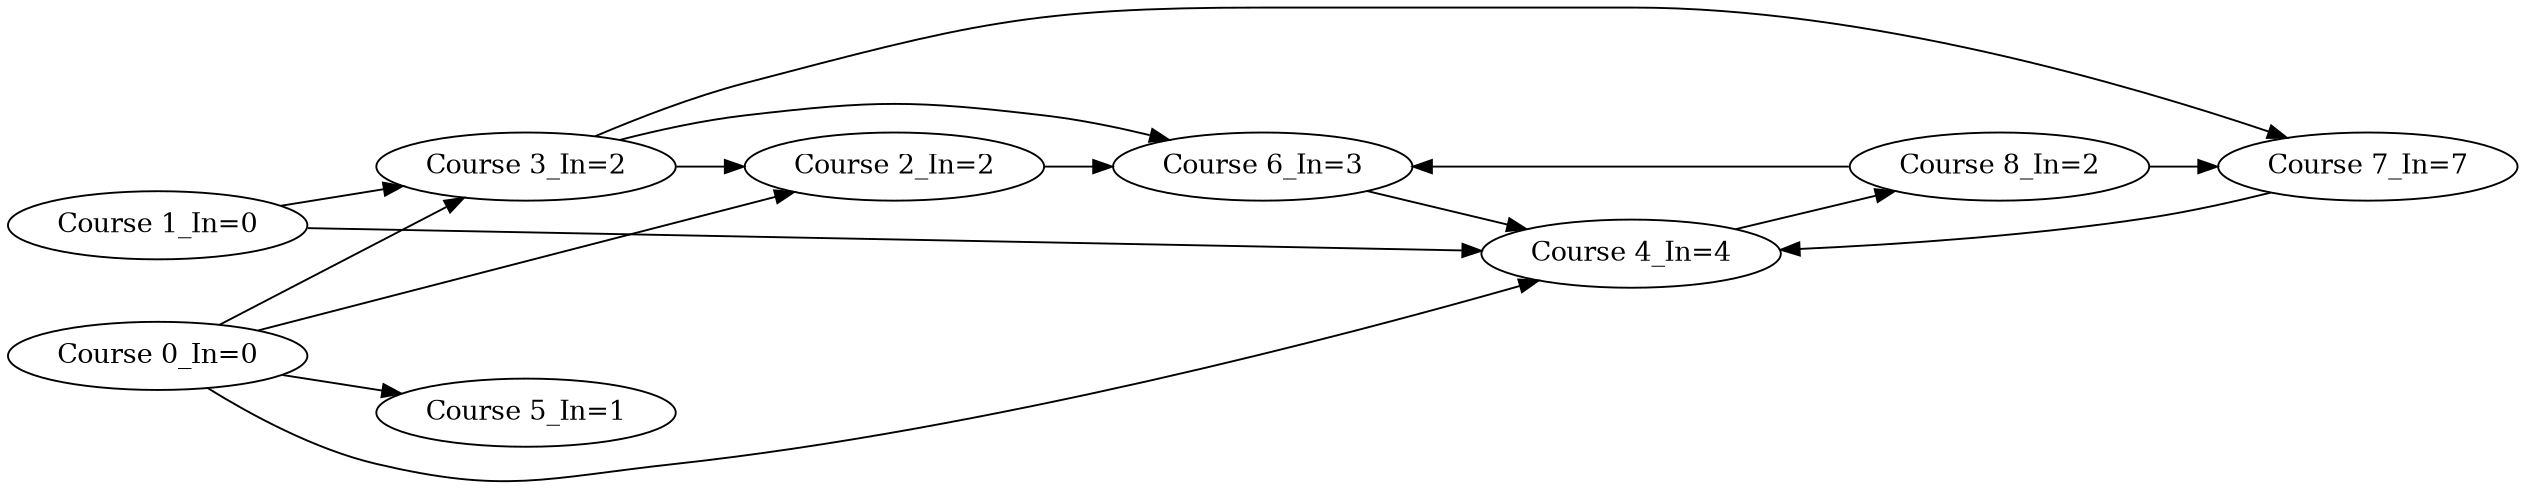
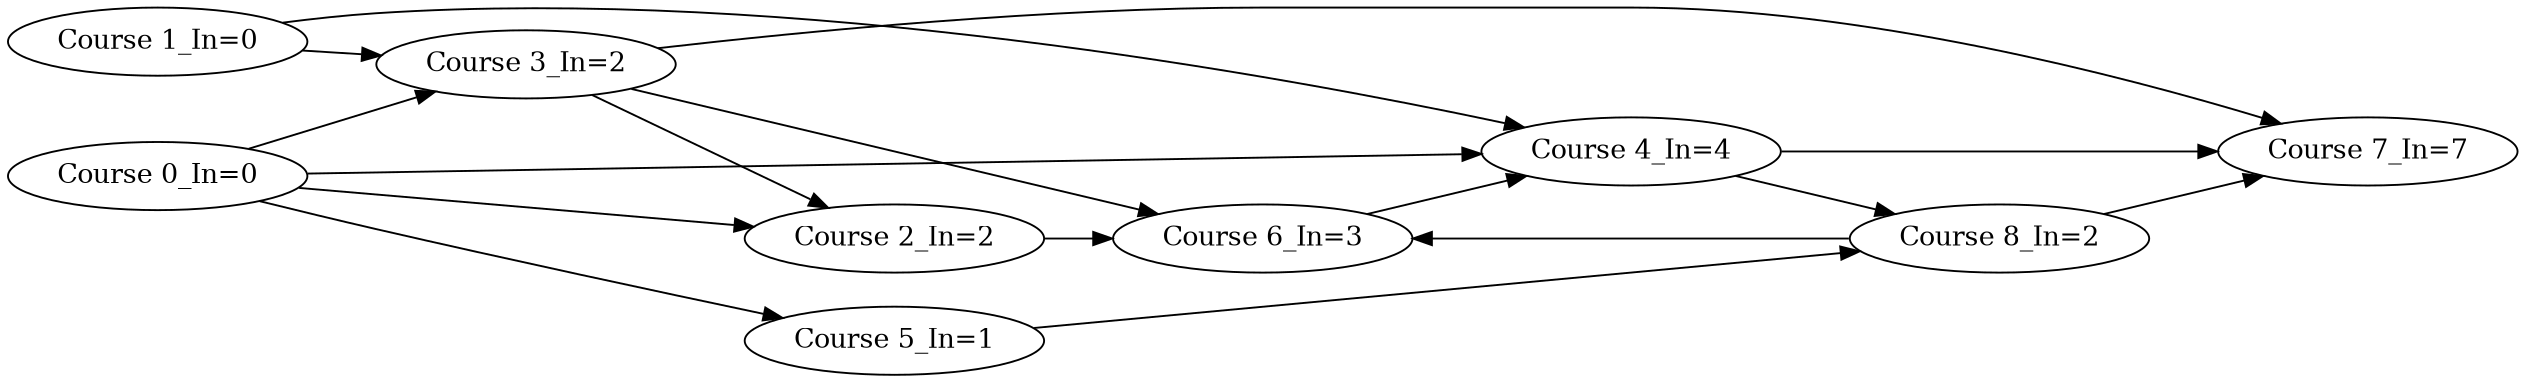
edge "Course 7_In=7" -> "Course 4_In=4": reversed
edge "Course 5_In=1" -> "Course 8_In=2": added
